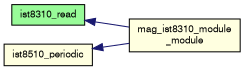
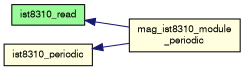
node "mag_ist8310_module _module": label "mag_ist8310_module _module" -> "mag_ist8310_module _periodic"
node "ist8510_periodic": label "ist8510_periodic" -> "ist8310_periodic"
